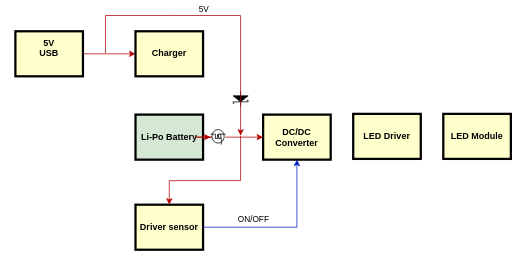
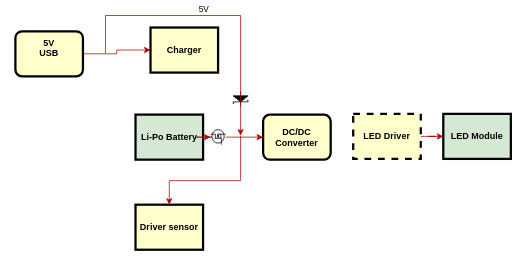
node "5V USB": shape rectangle -> rounded rectangle
node "Charger": moved (169, 54) -> (184, 50)
node "LED Driver": style solid -> dashed
edge "LED Driver" -> "LED Module": added
node "LED Module": fillcolor #ffffcc -> #d5e8d4
node "DC/DC Converter": shape rectangle -> rounded rectangle
edge "Driver sensor" -> "DC/DC Converter": removed, label "ON/OFF"
